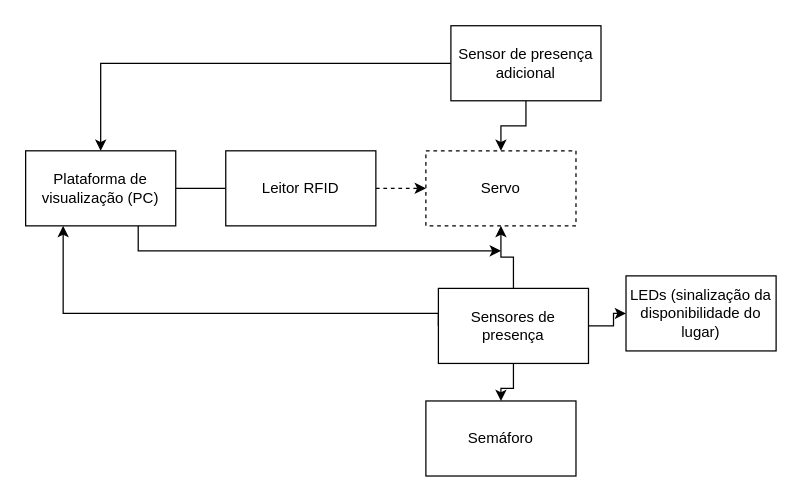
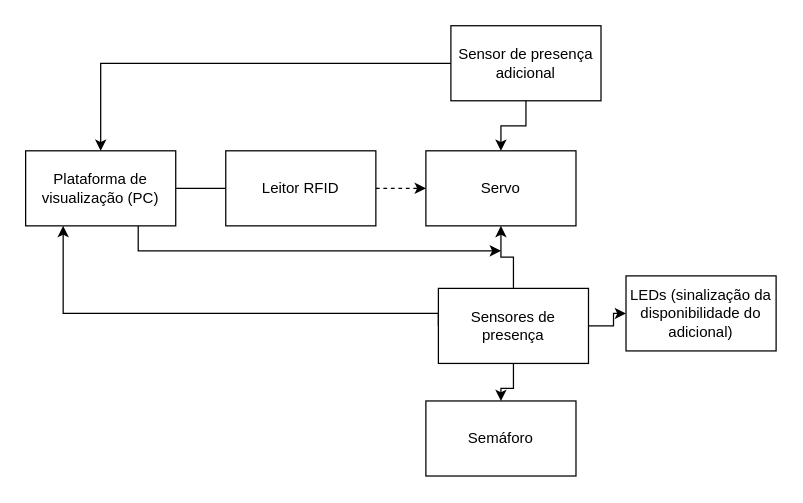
node "Servo": style dashed -> solid
node "LEDs (sinalização da disponibilidade do lugar)": label "LEDs (sinalização da disponibilidade do lugar)" -> "LEDs (sinalização da disponibilidade do adicional)"
